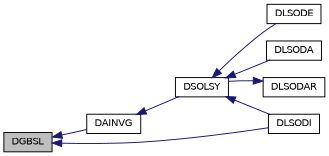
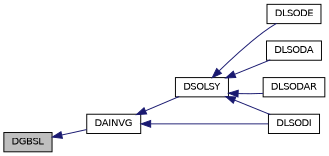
edge "DSOLSY" -> "DLSODAR": reversed
edge "DLSODI" -> "DGBSL": now "DLSODI" -> "DAINVG"
